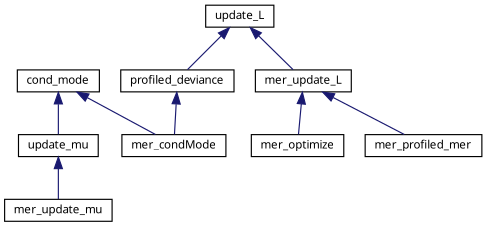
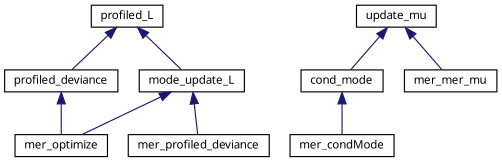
node "update_L": label "update_L" -> "profiled_L"
node "mer_update_L": label "mer_update_L" -> "mode_update_L"
edge "update_mu" -> "cond_mode": reversed
edge "mer_condMode" -> "profiled_deviance": now "mer_optimize" -> "profiled_deviance"
node "mer_profiled_mer": label "mer_profiled_mer" -> "mer_profiled_deviance"
node "mer_update_mu": label "mer_update_mu" -> "mer_mer_mu"
